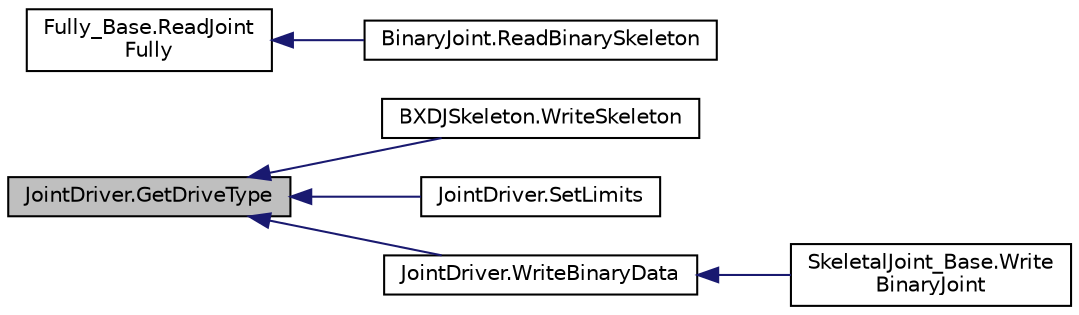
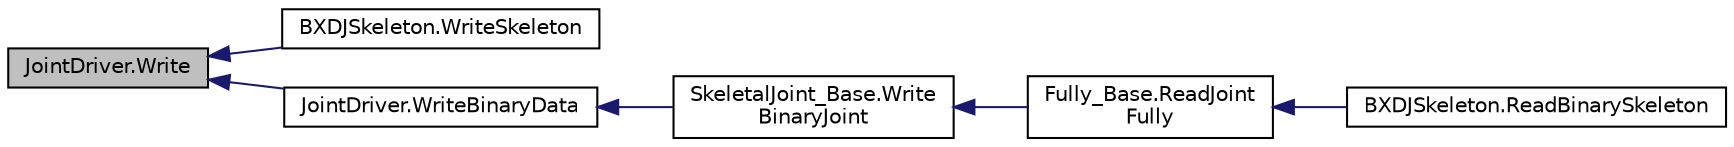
node "BinaryJoint.ReadBinarySkeleton": label "BinaryJoint.ReadBinarySkeleton" -> "BXDJSkeleton.ReadBinarySkeleton"
edge "Fully_Base.ReadJoint Fully" -> "SkeletalJoint_Base.Write BinaryJoint": added
node "JointDriver.GetDriveType": label "JointDriver.GetDriveType" -> "JointDriver.Write"
node "JointDriver.SetLimits": removed
